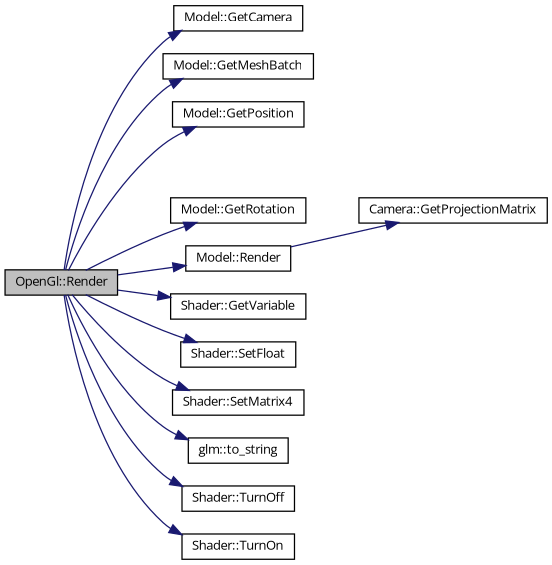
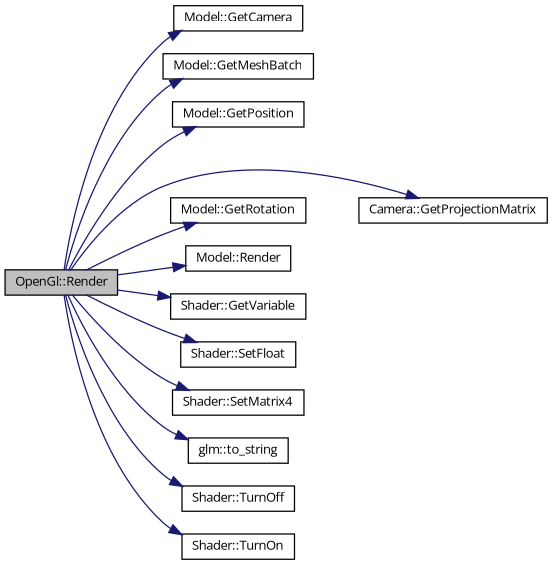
edge "Model::Render" -> "Camera::GetProjectionMatrix": now "OpenGl::Render" -> "Camera::GetProjectionMatrix"
